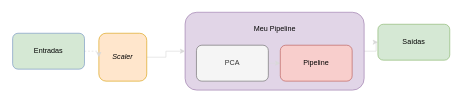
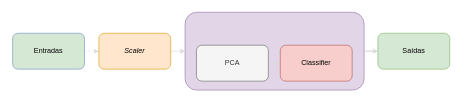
node "Meu Pipeline": removed
node "Saídas": moved (414, 42) -> (414, 51)
node "Scaler": size 48x48 -> 72x36
node "Pipeline": label "Pipeline" -> "Classifier"
